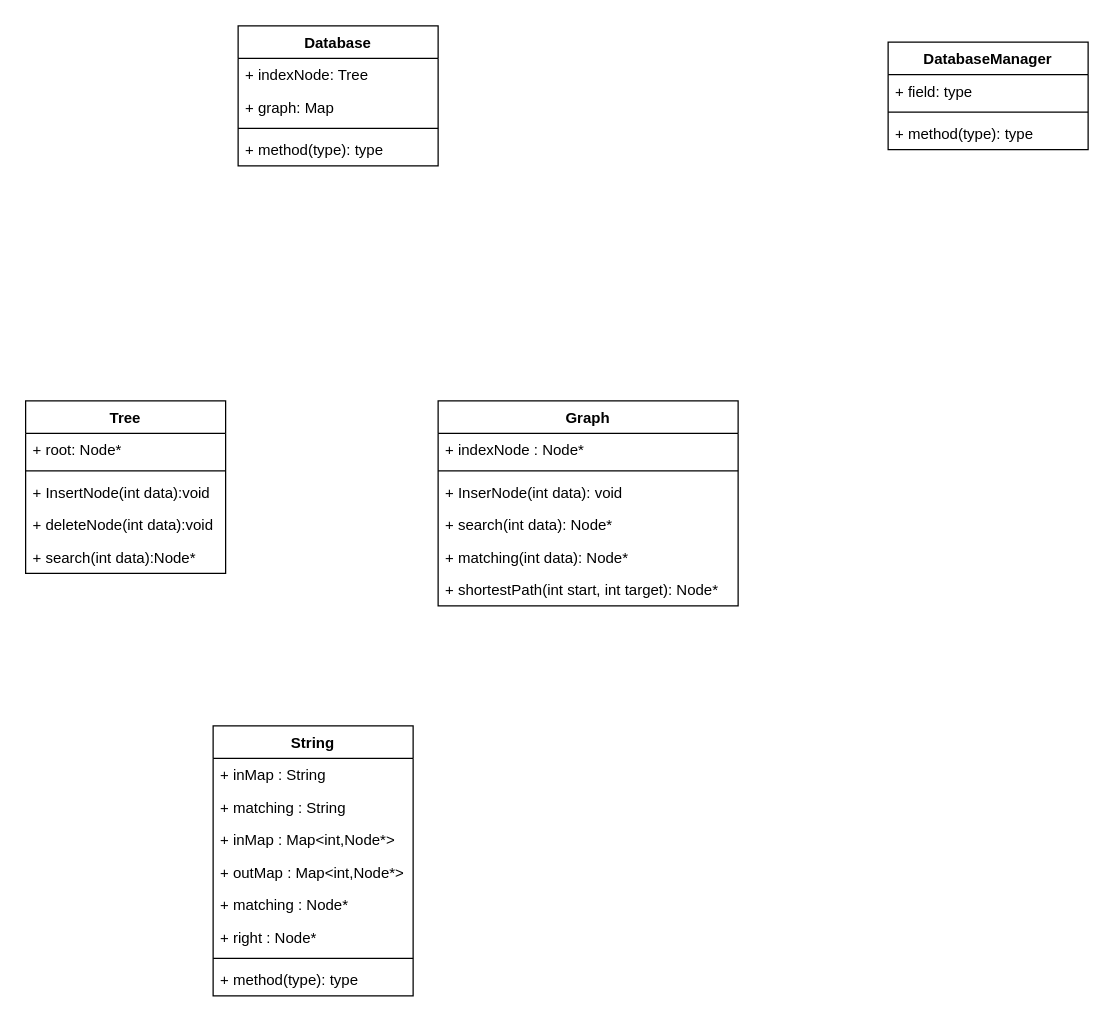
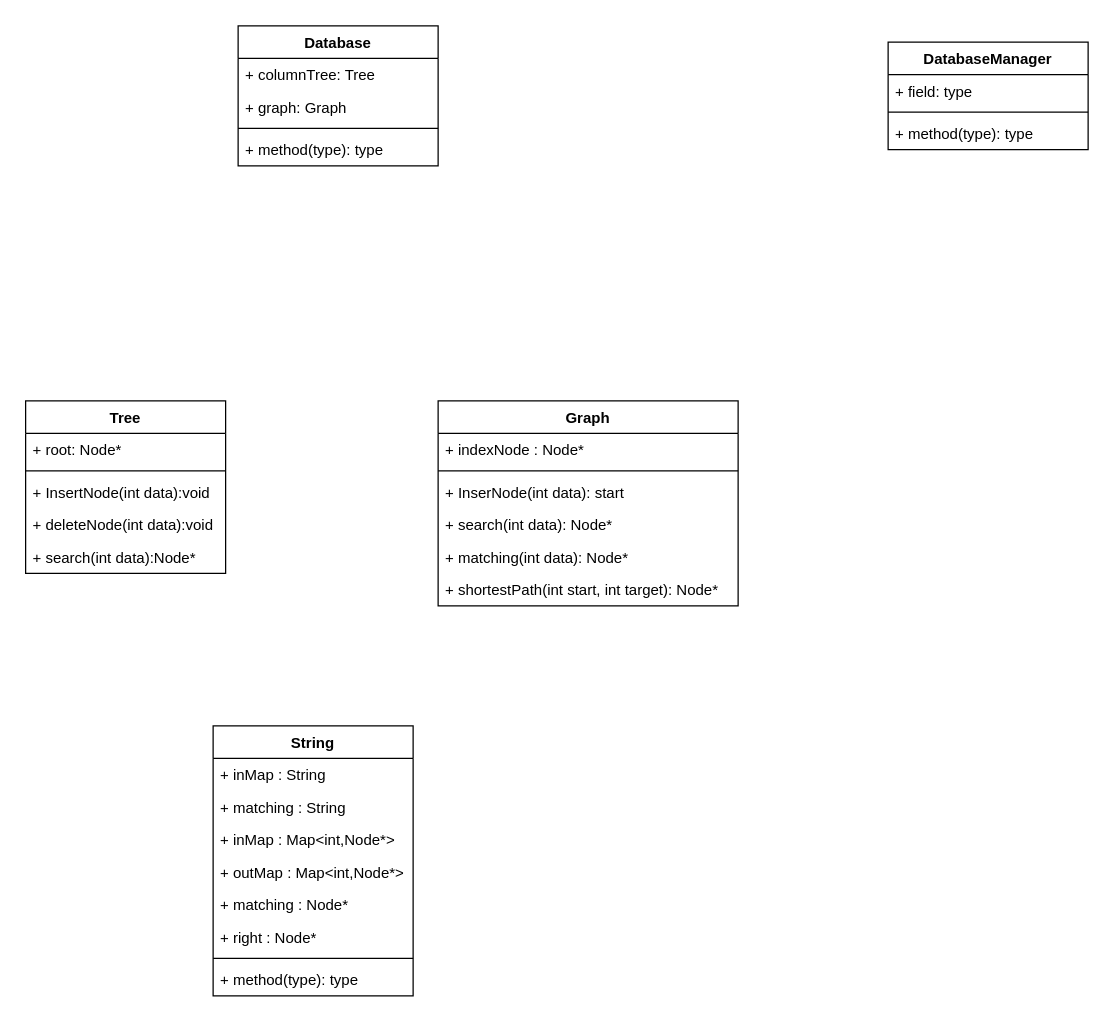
node "+ indexNode: Tree": label "+ indexNode: Tree" -> "+ columnTree: Tree"
node "+ graph: Map": label "+ graph: Map" -> "+ graph: Graph"
node "+ InserNode(int data): void": label "+ InserNode(int data): void" -> "+ InserNode(int data): start"
